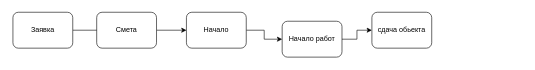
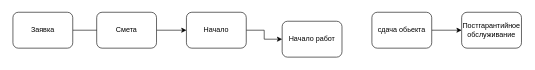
edge "Начало работ" -> "сдача обьекта": removed
edge "сдача обьекта" -> "Постгарантийное обслуживание": added
node "Постгарантийное обслуживание": added
